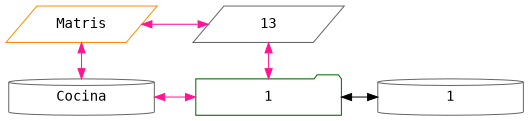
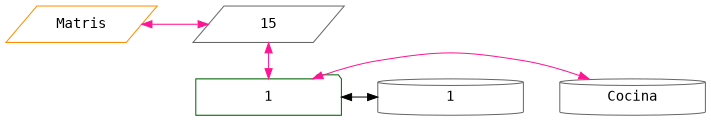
node "13": label "13" -> "15"
edge "Matris" -- "Cocina": removed
